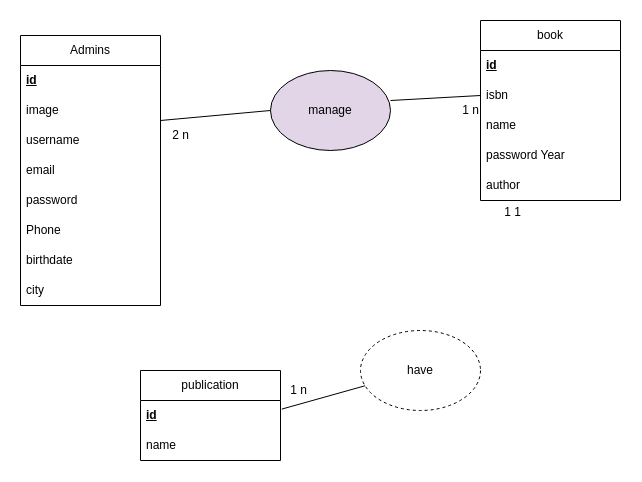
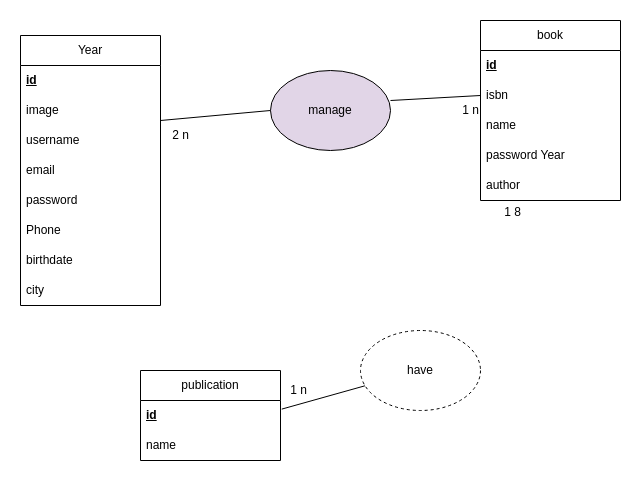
node "Admins": label "Admins" -> "Year"
node "1 1": label "1 1" -> "1 8"
